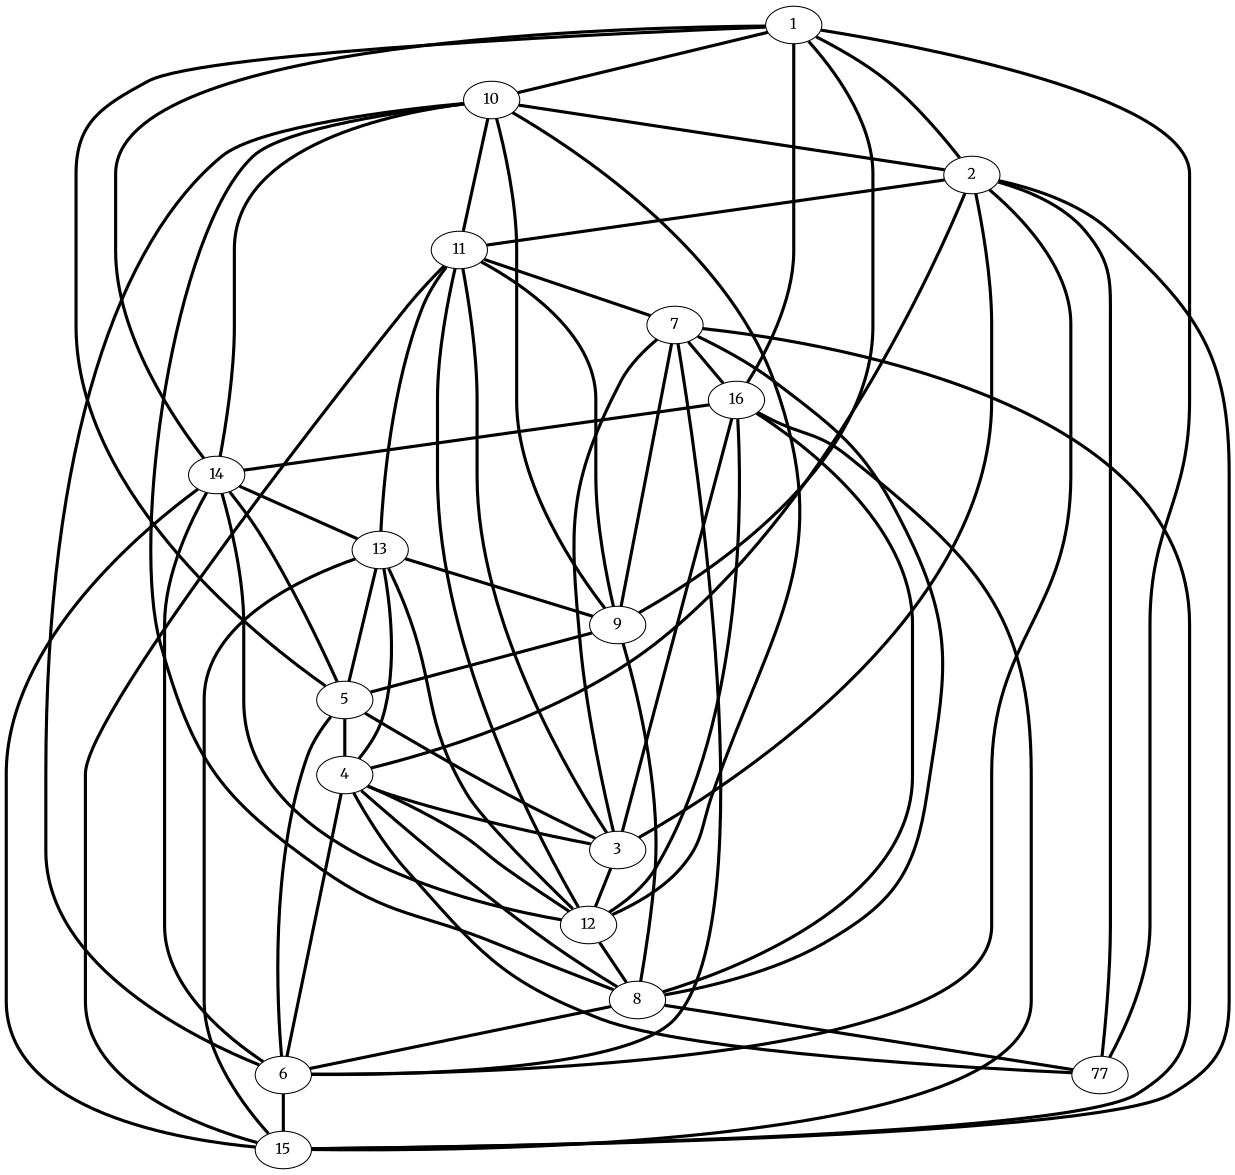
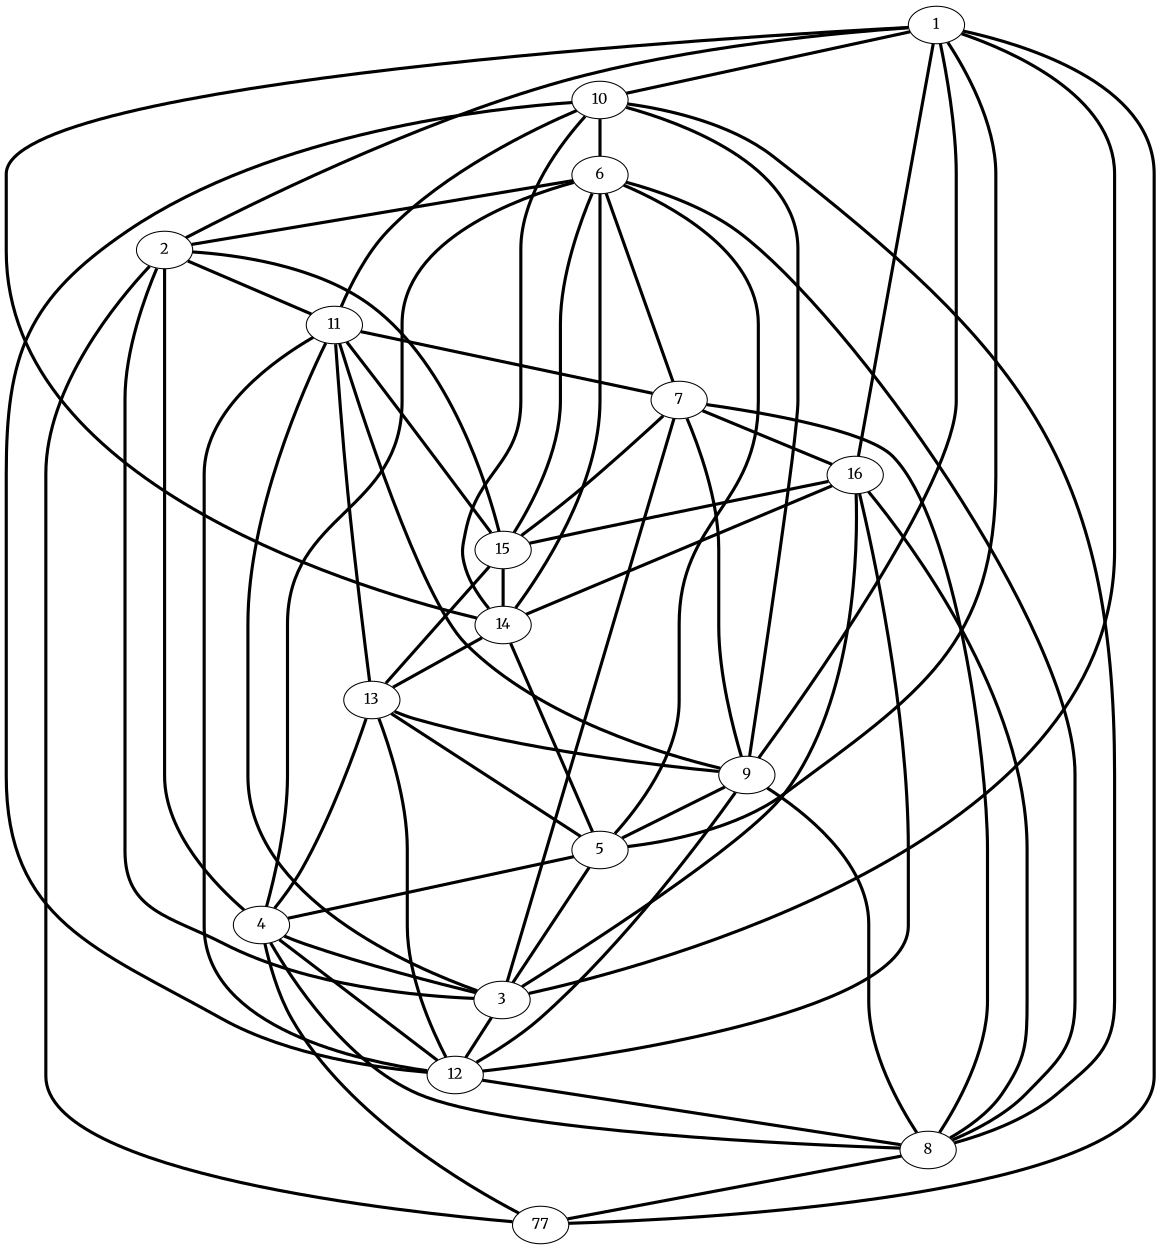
edge "10" -- "2": removed
edge "1" -- "3": added
edge "14" -- "12": now "9" -- "12"
